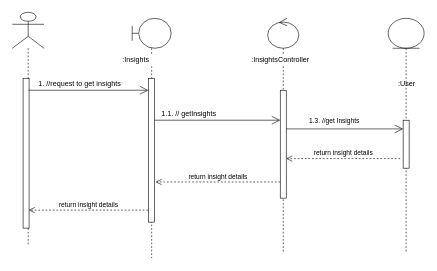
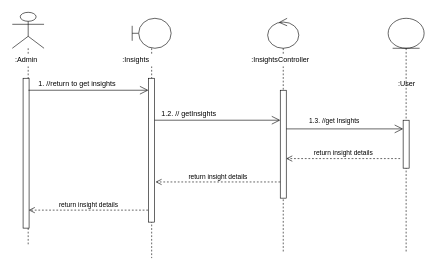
node ":Admin": added
node "1. //request to get insights": label "1. //request to get insights" -> "1. //return to get insights"
node "1.1. // getInsights": label "1.1. // getInsights" -> "1.2. // getInsights"
